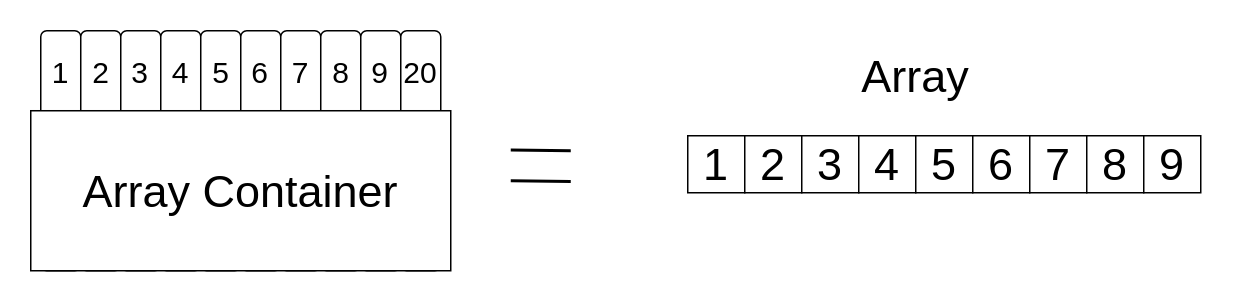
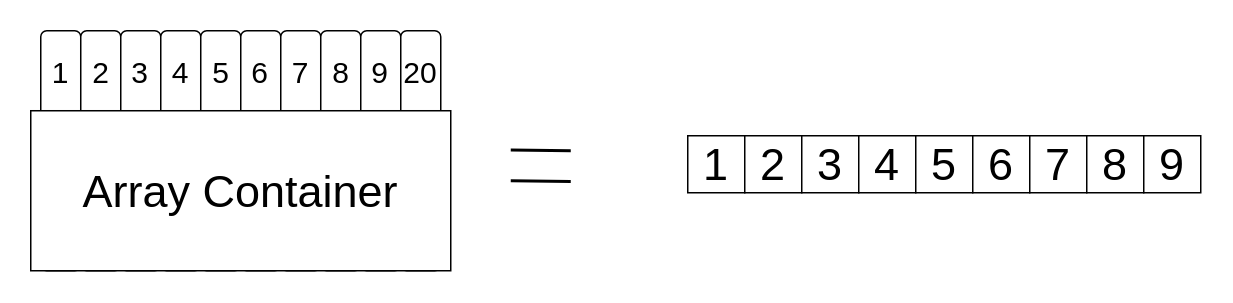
node "Array": removed
